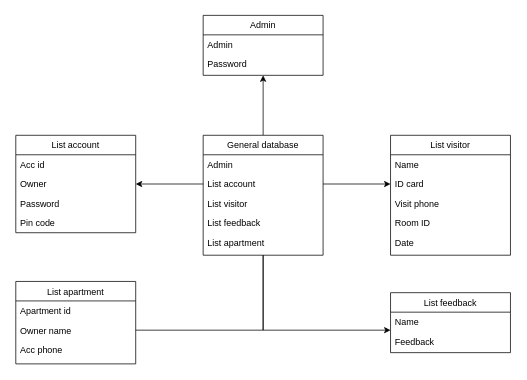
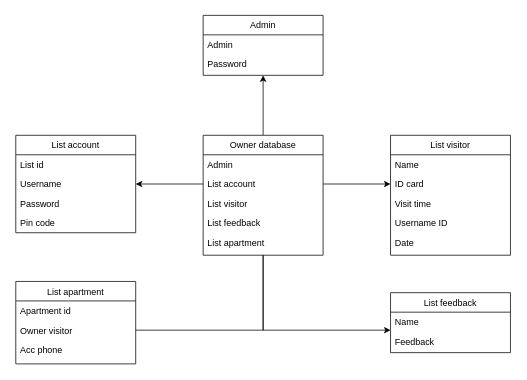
node "General database": label "General database" -> "Owner database"
node "Acc id": label "Acc id" -> "List id"
node "Owner": label "Owner" -> "Username"
node "Visit phone": label "Visit phone" -> "Visit time"
node "Room ID": label "Room ID" -> "Username ID"
node "Owner name": label "Owner name" -> "Owner visitor"
